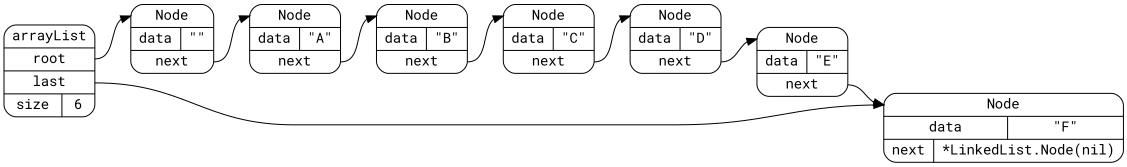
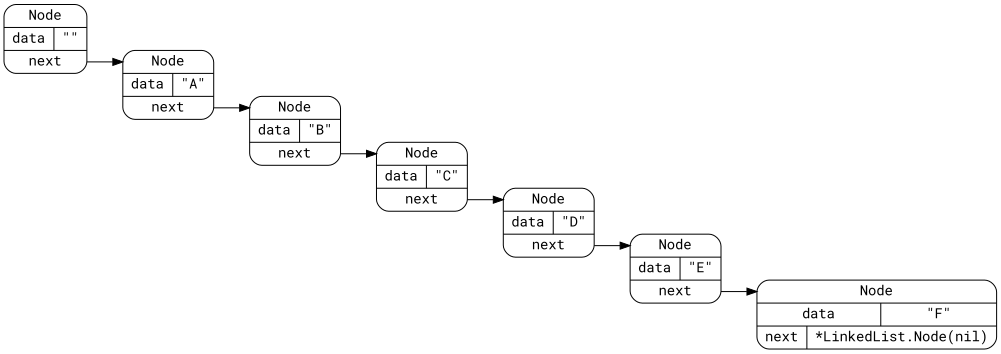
node "arrayList": removed
